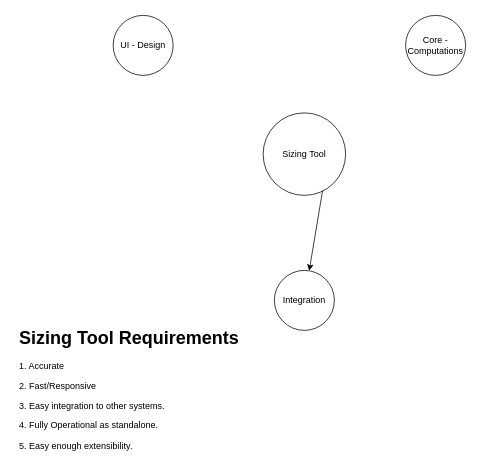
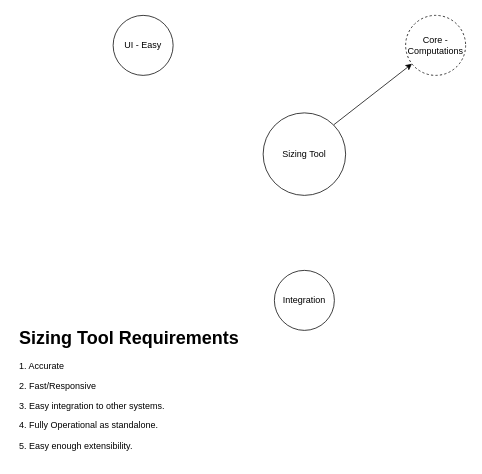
node "UI - Design": label "UI - Design" -> "UI - Easy"
node "Core - Computations": style solid -> dashed
edge "Sizing Tool" -> "Integration": now "Sizing Tool" -> "Core - Computations"
